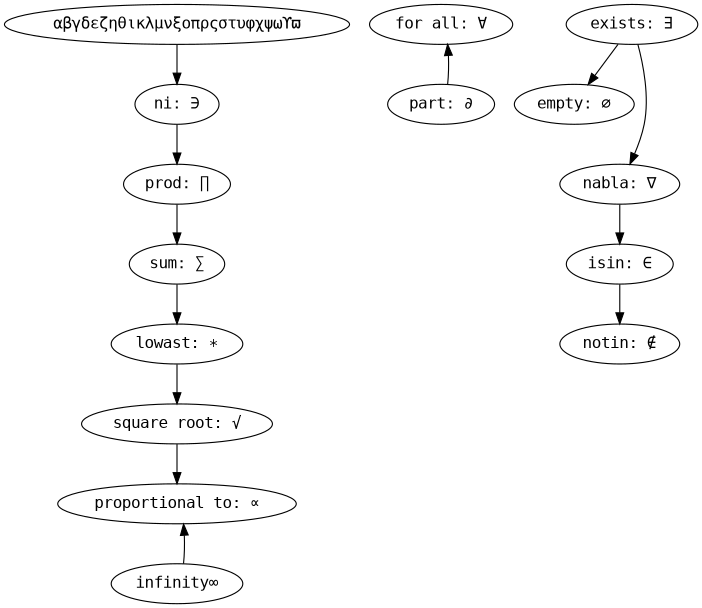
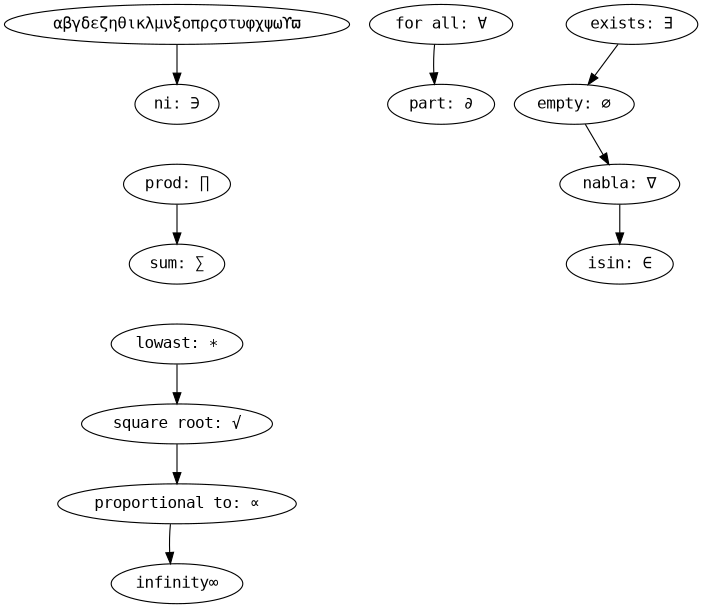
edge "part: ∂" -> "for all: ∀": reversed
edge "exists: ∃" -> "nabla: ∇": now "empty: ∅" -> "nabla: ∇"
edge "ni: ∋" -> "prod: ∏": removed
edge "sum: ∑" -> "lowast: ∗": removed
node "notin: ∉": removed
edge "infinity∞" -> "proportional to: ∝": reversed
